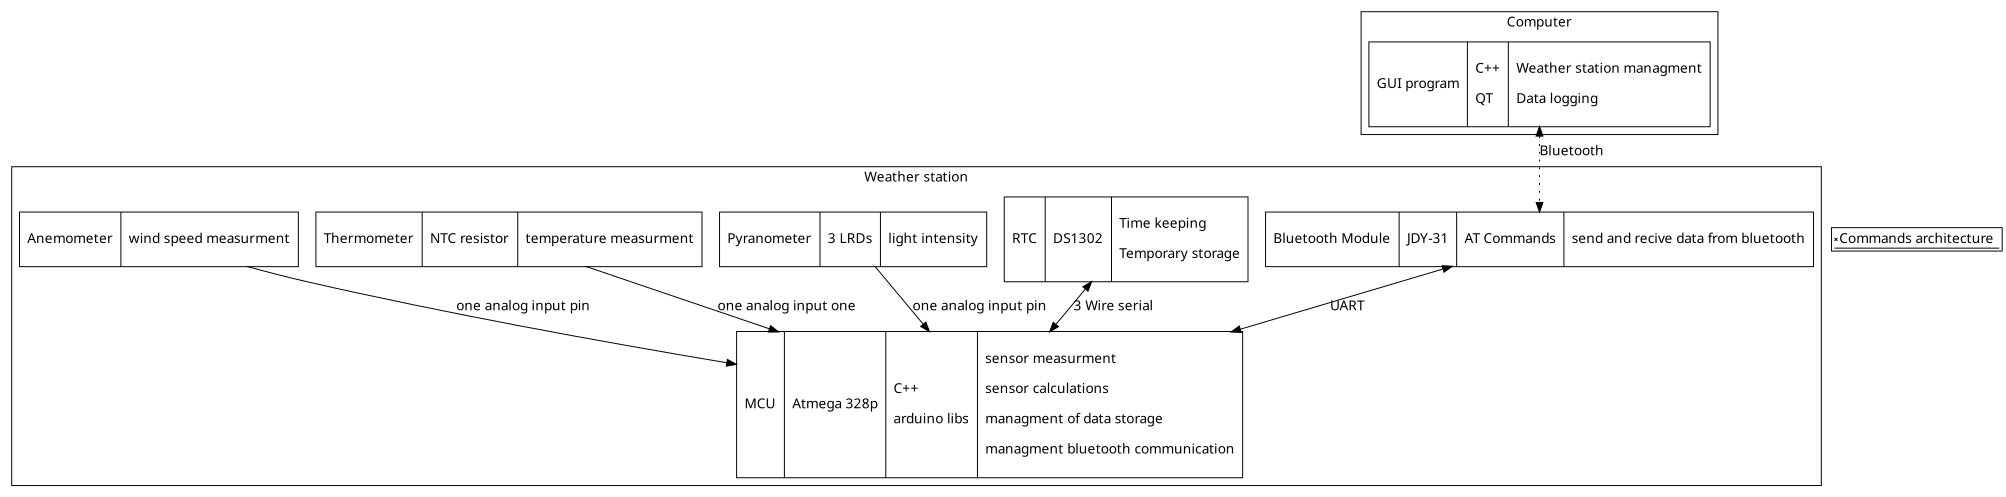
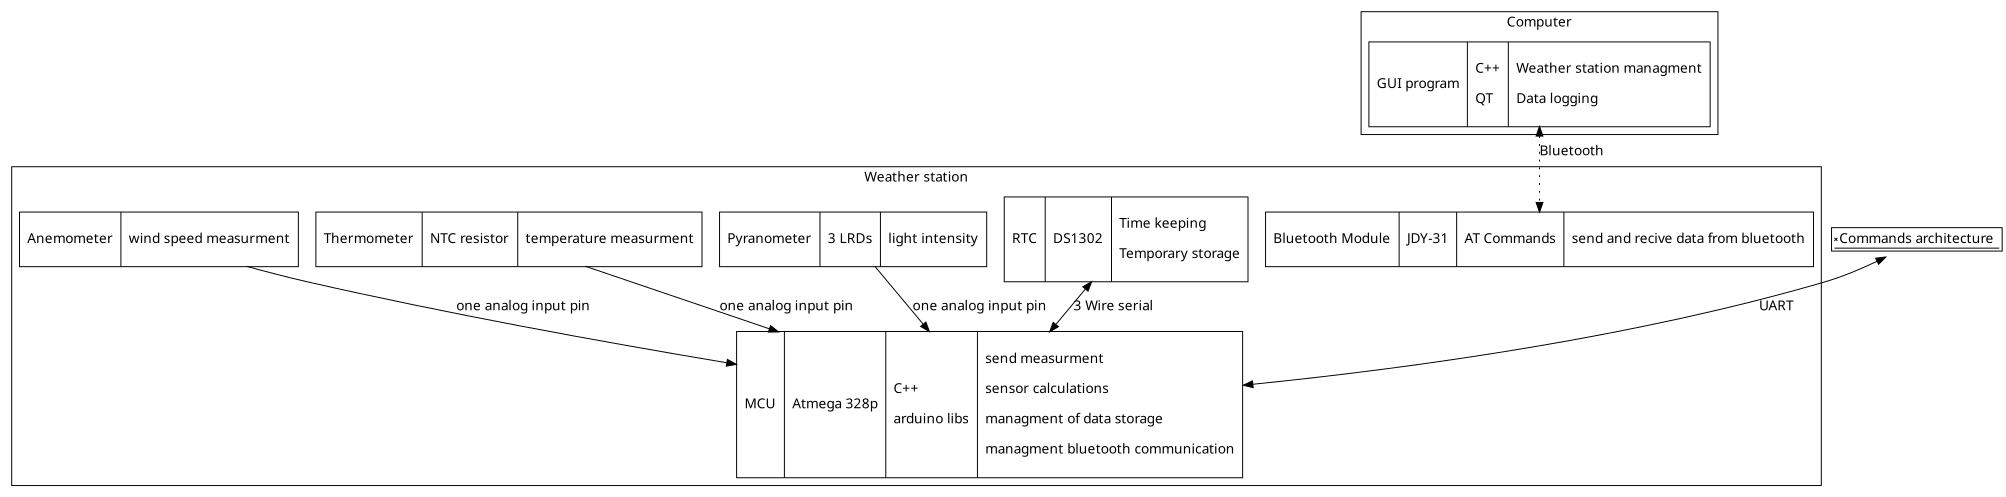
edge "Bluetooth Module" -- "MCU": now "Commands architecture" -- "MCU"
edge "Thermometer" -> "MCU": label "one analog input one" -> "one analog input pin"
node "MCU": text "sensor measurment" -> "send measurment"
